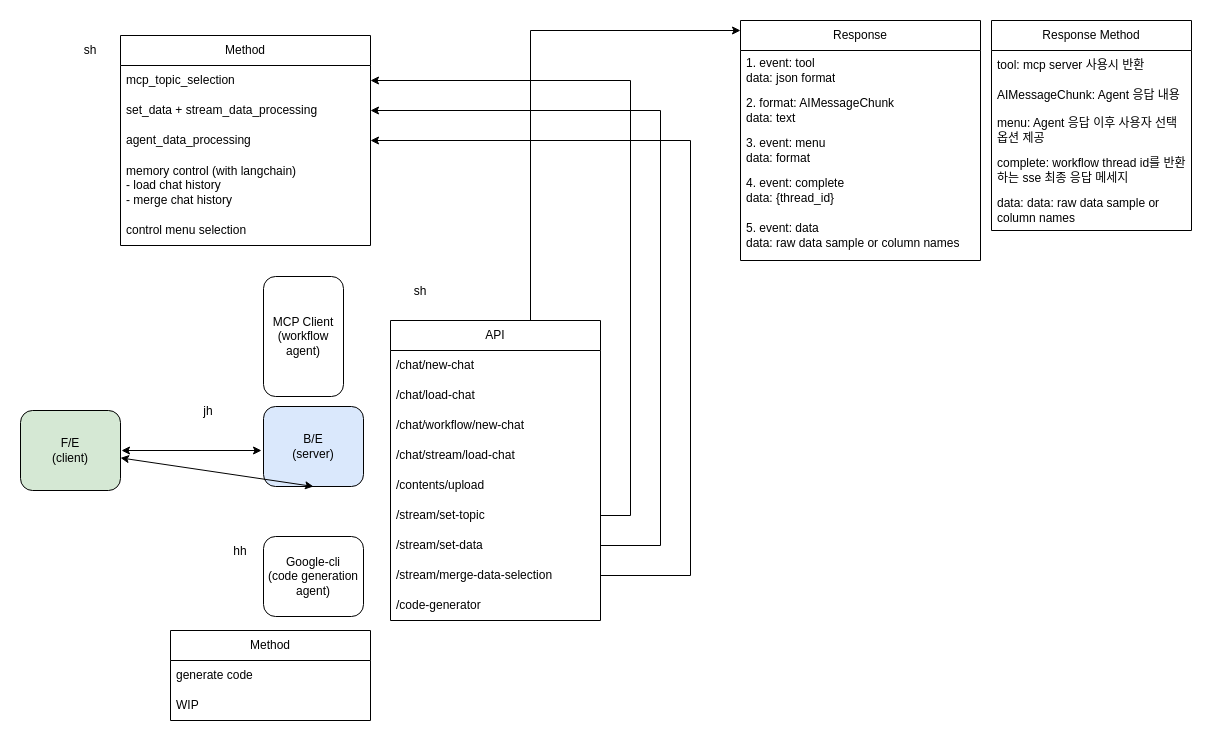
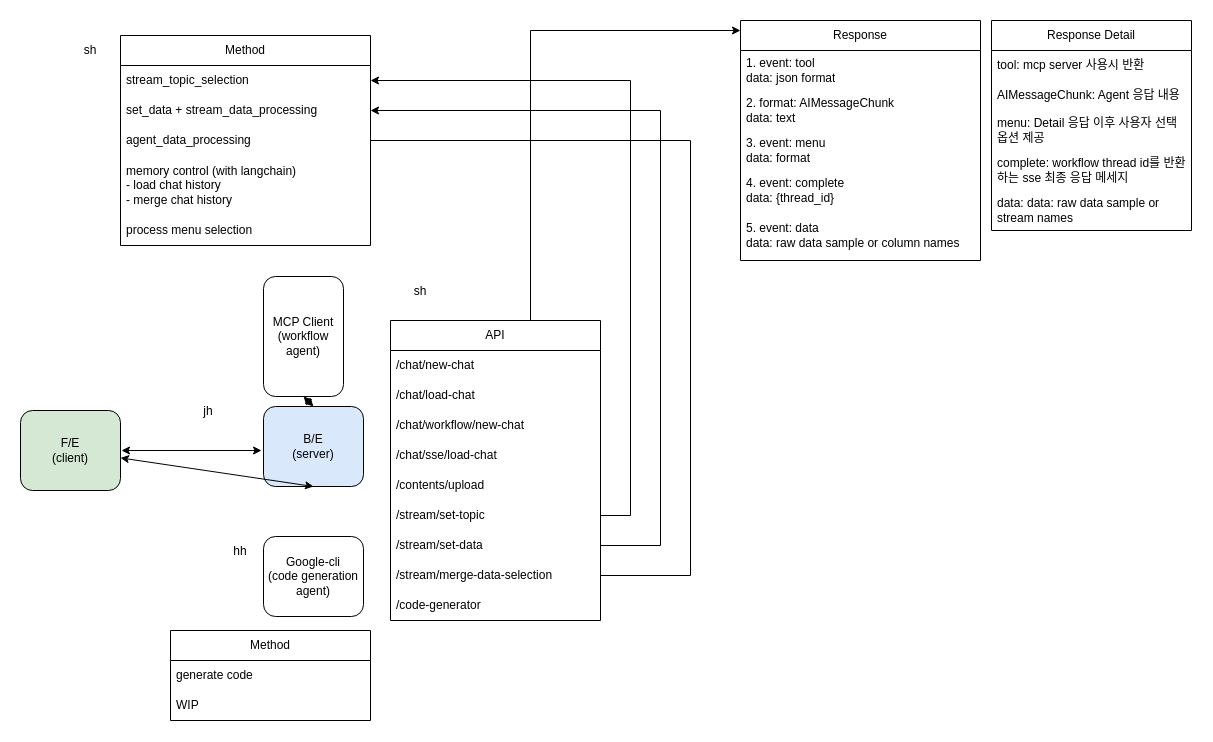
node "Response Method": label "Response Method" -> "Response Detail"
node "mcp_topic_selection": label "mcp_topic_selection" -> "stream_topic_selection"
node "menu: Agent 응답 이후 사용자 선택 옵션 제공": label "menu: Agent 응답 이후 사용자 선택 옵션 제공" -> "menu: Detail 응답 이후 사용자 선택 옵션 제공"
edge "/stream/merge-data-selection" -> "agent_data_processing": arrowhead classic -> none
node "data: data: raw data sample or column names": label "data: data: raw data sample or column names" -> "data: data: raw data sample or stream names"
node "control menu selection": label "control menu selection" -> "process menu selection"
edge "MCP Client (workflow agent)" -- "B/E (server)": added
node "/chat/stream/load-chat": label "/chat/stream/load-chat" -> "/chat/sse/load-chat"
